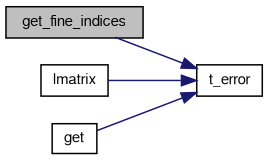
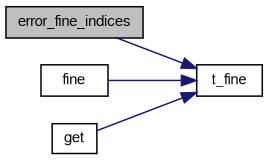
node "get_fine_indices": label "get_fine_indices" -> "error_fine_indices"
node "lmatrix": label "lmatrix" -> "fine"
node "t_error": label "t_error" -> "t_fine"
